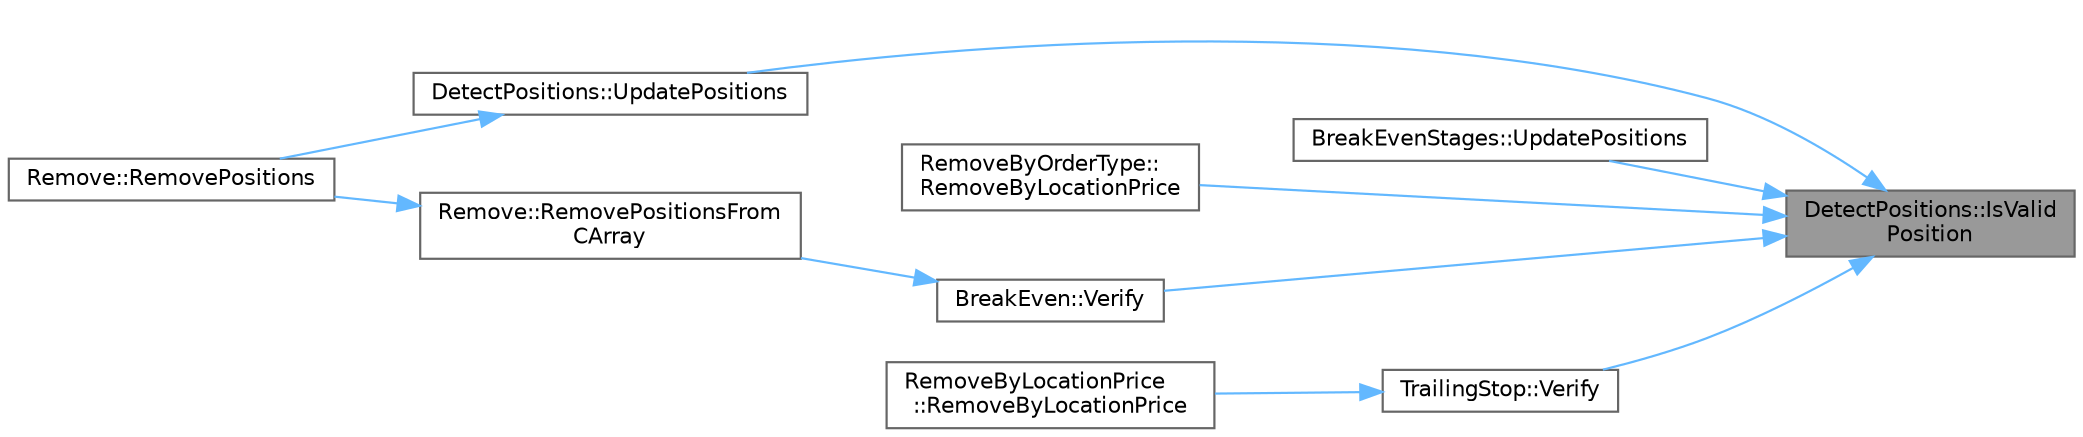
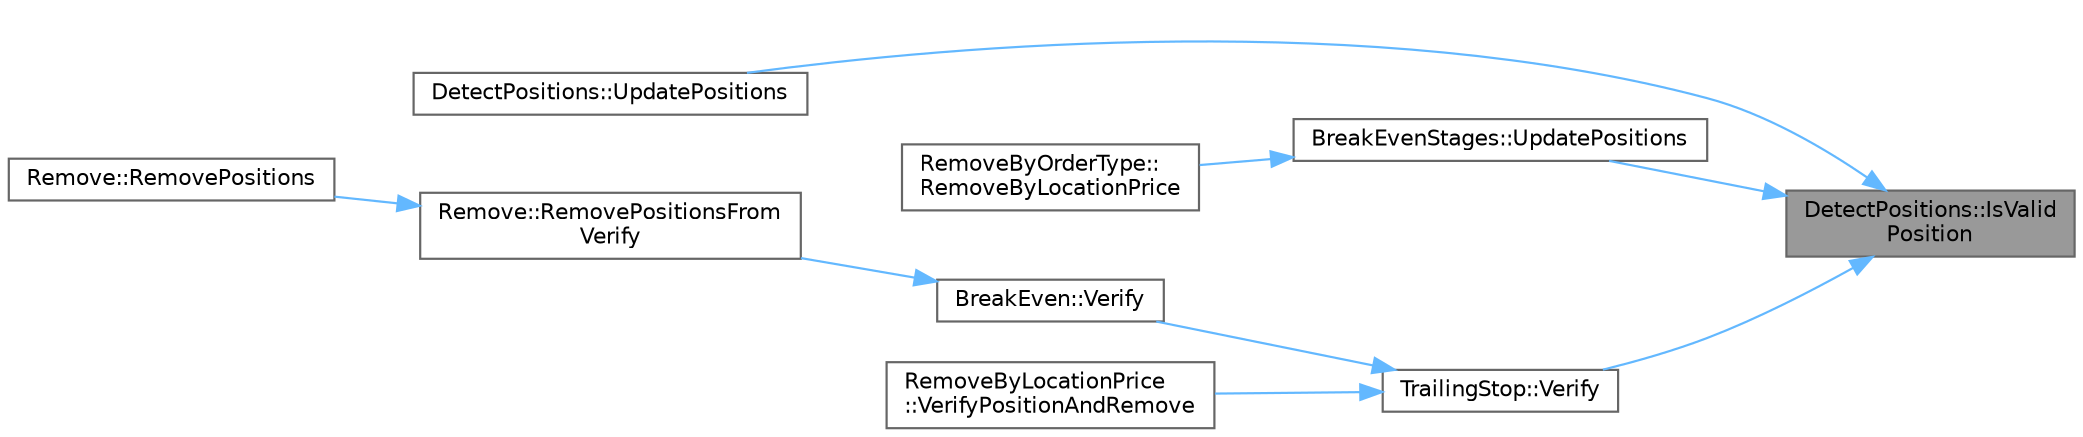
edge "Remove::RemovePositions" -> "DetectPositions::UpdatePositions": removed
edge "RemoveByOrderType:: RemoveByLocationPrice" -> "DetectPositions::IsValid Position": now "RemoveByOrderType:: RemoveByLocationPrice" -> "BreakEvenStages::UpdatePositions"
node "Remove::RemovePositionsFrom CArray": label "Remove::RemovePositionsFrom CArray" -> "Remove::RemovePositionsFrom Verify"
edge "BreakEven::Verify" -> "DetectPositions::IsValid Position": now "BreakEven::Verify" -> "TrailingStop::Verify"
node "RemoveByLocationPrice ::RemoveByLocationPrice": label "RemoveByLocationPrice ::RemoveByLocationPrice" -> "RemoveByLocationPrice ::VerifyPositionAndRemove"
